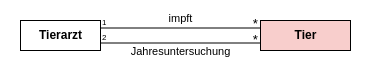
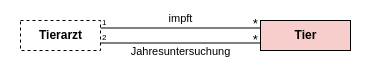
node "Tierarzt": style solid -> dashed
